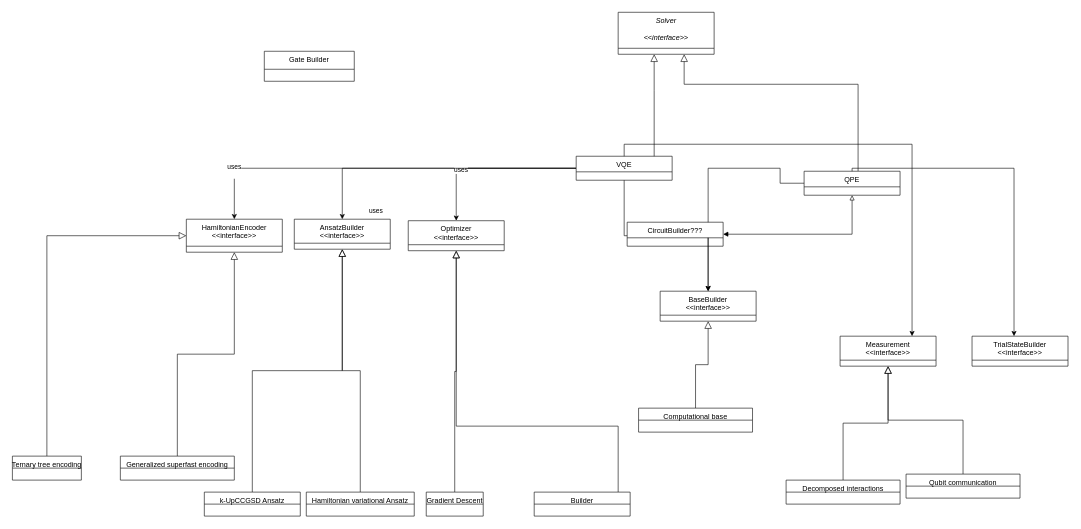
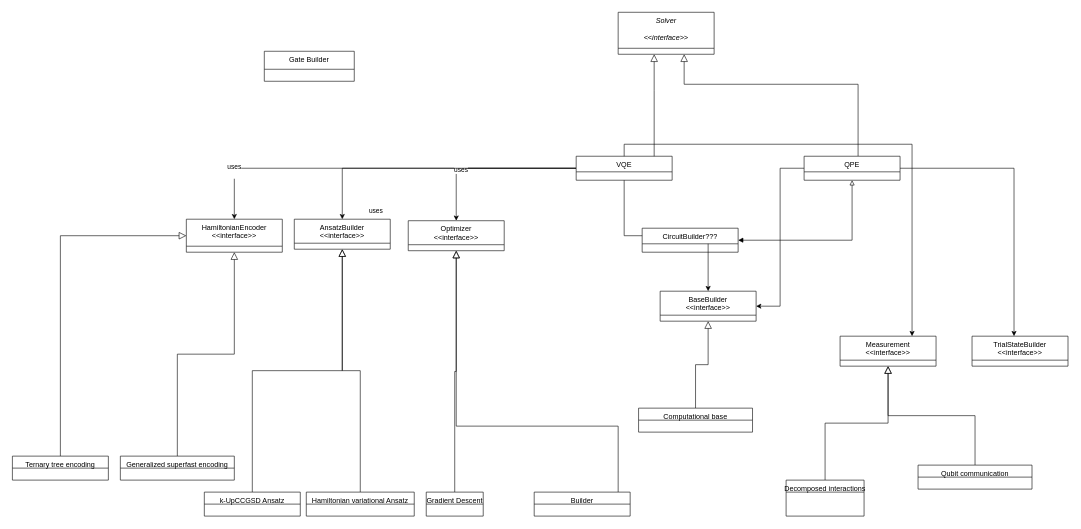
node "QPE": moved (852, 183) -> (852, 168)
node "CircuitBuilder???": moved (675, 234) -> (690, 240)
node "Ternary tree encoding": size 69x24 -> 96x24
node "Qubit communication": moved (963, 486) -> (975, 477)
node "Decomposed interactions": size 114x24 -> 78x36
